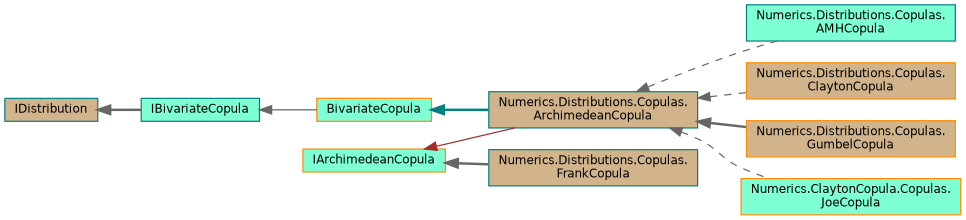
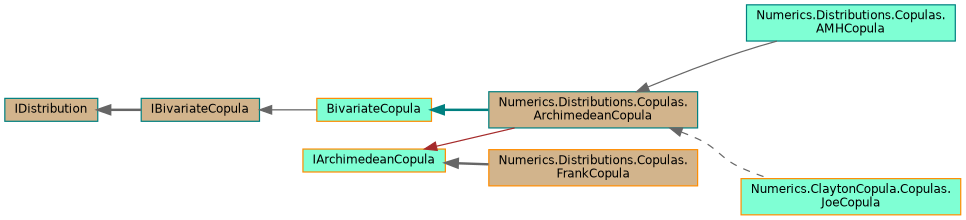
edge "Numerics.Distributions.Copulas. AMHCopula" -> "Numerics.Distributions.Copulas. ArchimedeanCopula": style dashed -> solid
node "Numerics.Distributions.Copulas. ClaytonCopula": removed
node "IBivariateCopula": fillcolor aquamarine -> tan
node "Numerics.Distributions.Copulas. GumbelCopula": removed
node "Numerics.Distributions.Copulas. FrankCopula": color teal -> darkorange
